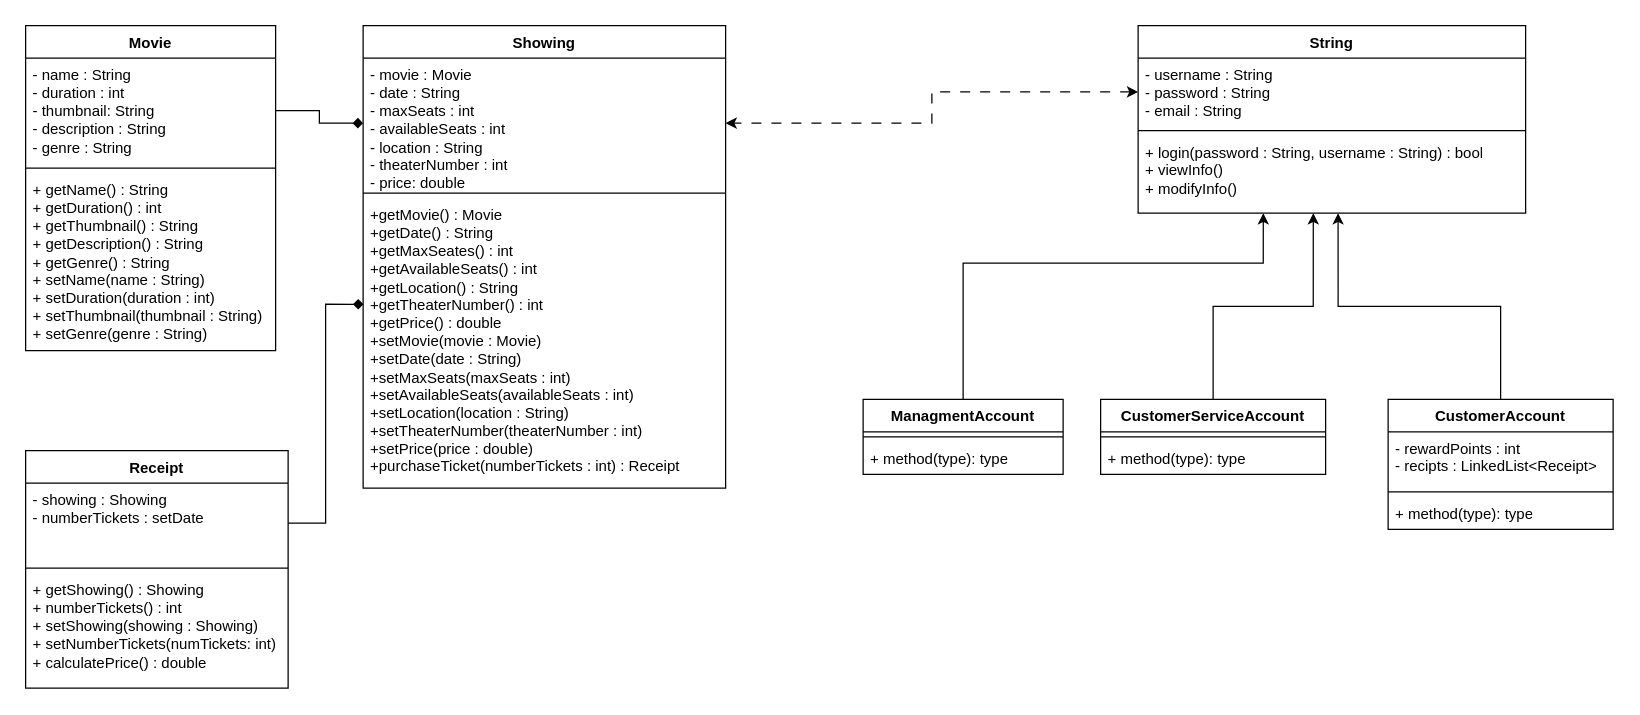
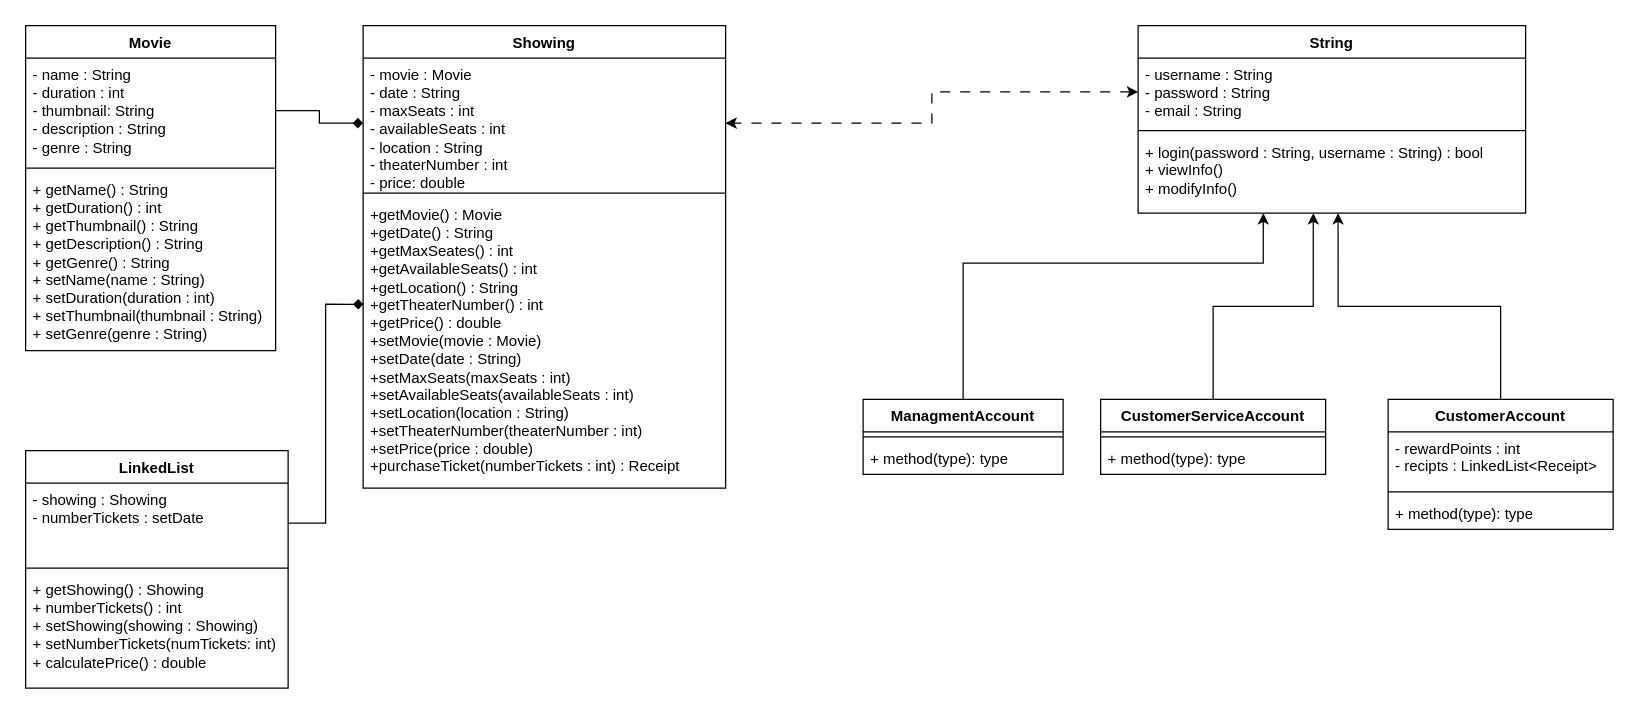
node "Receipt": label "Receipt" -> "LinkedList"
